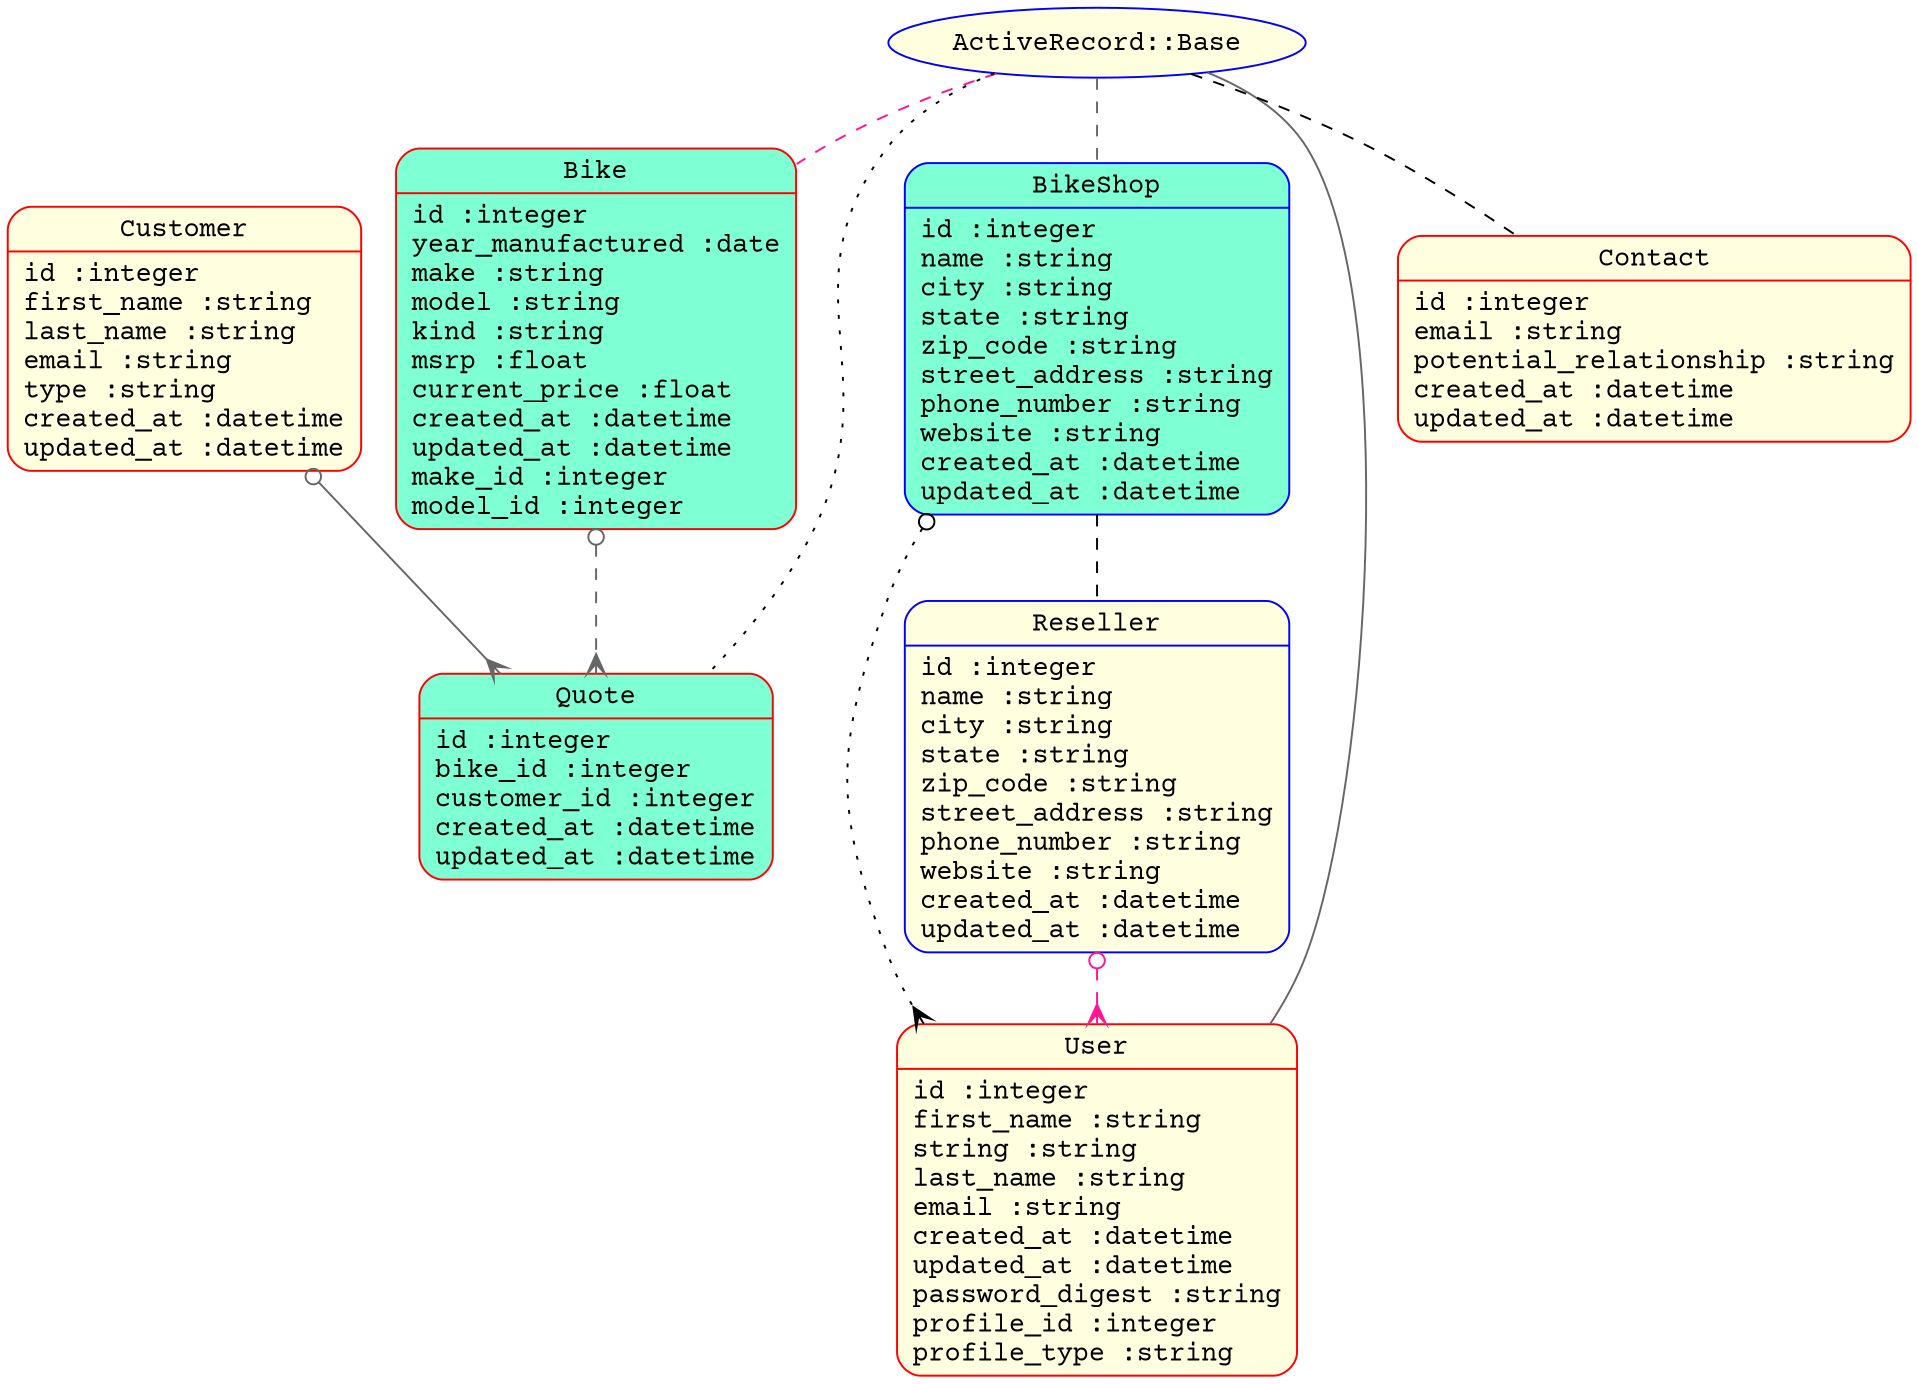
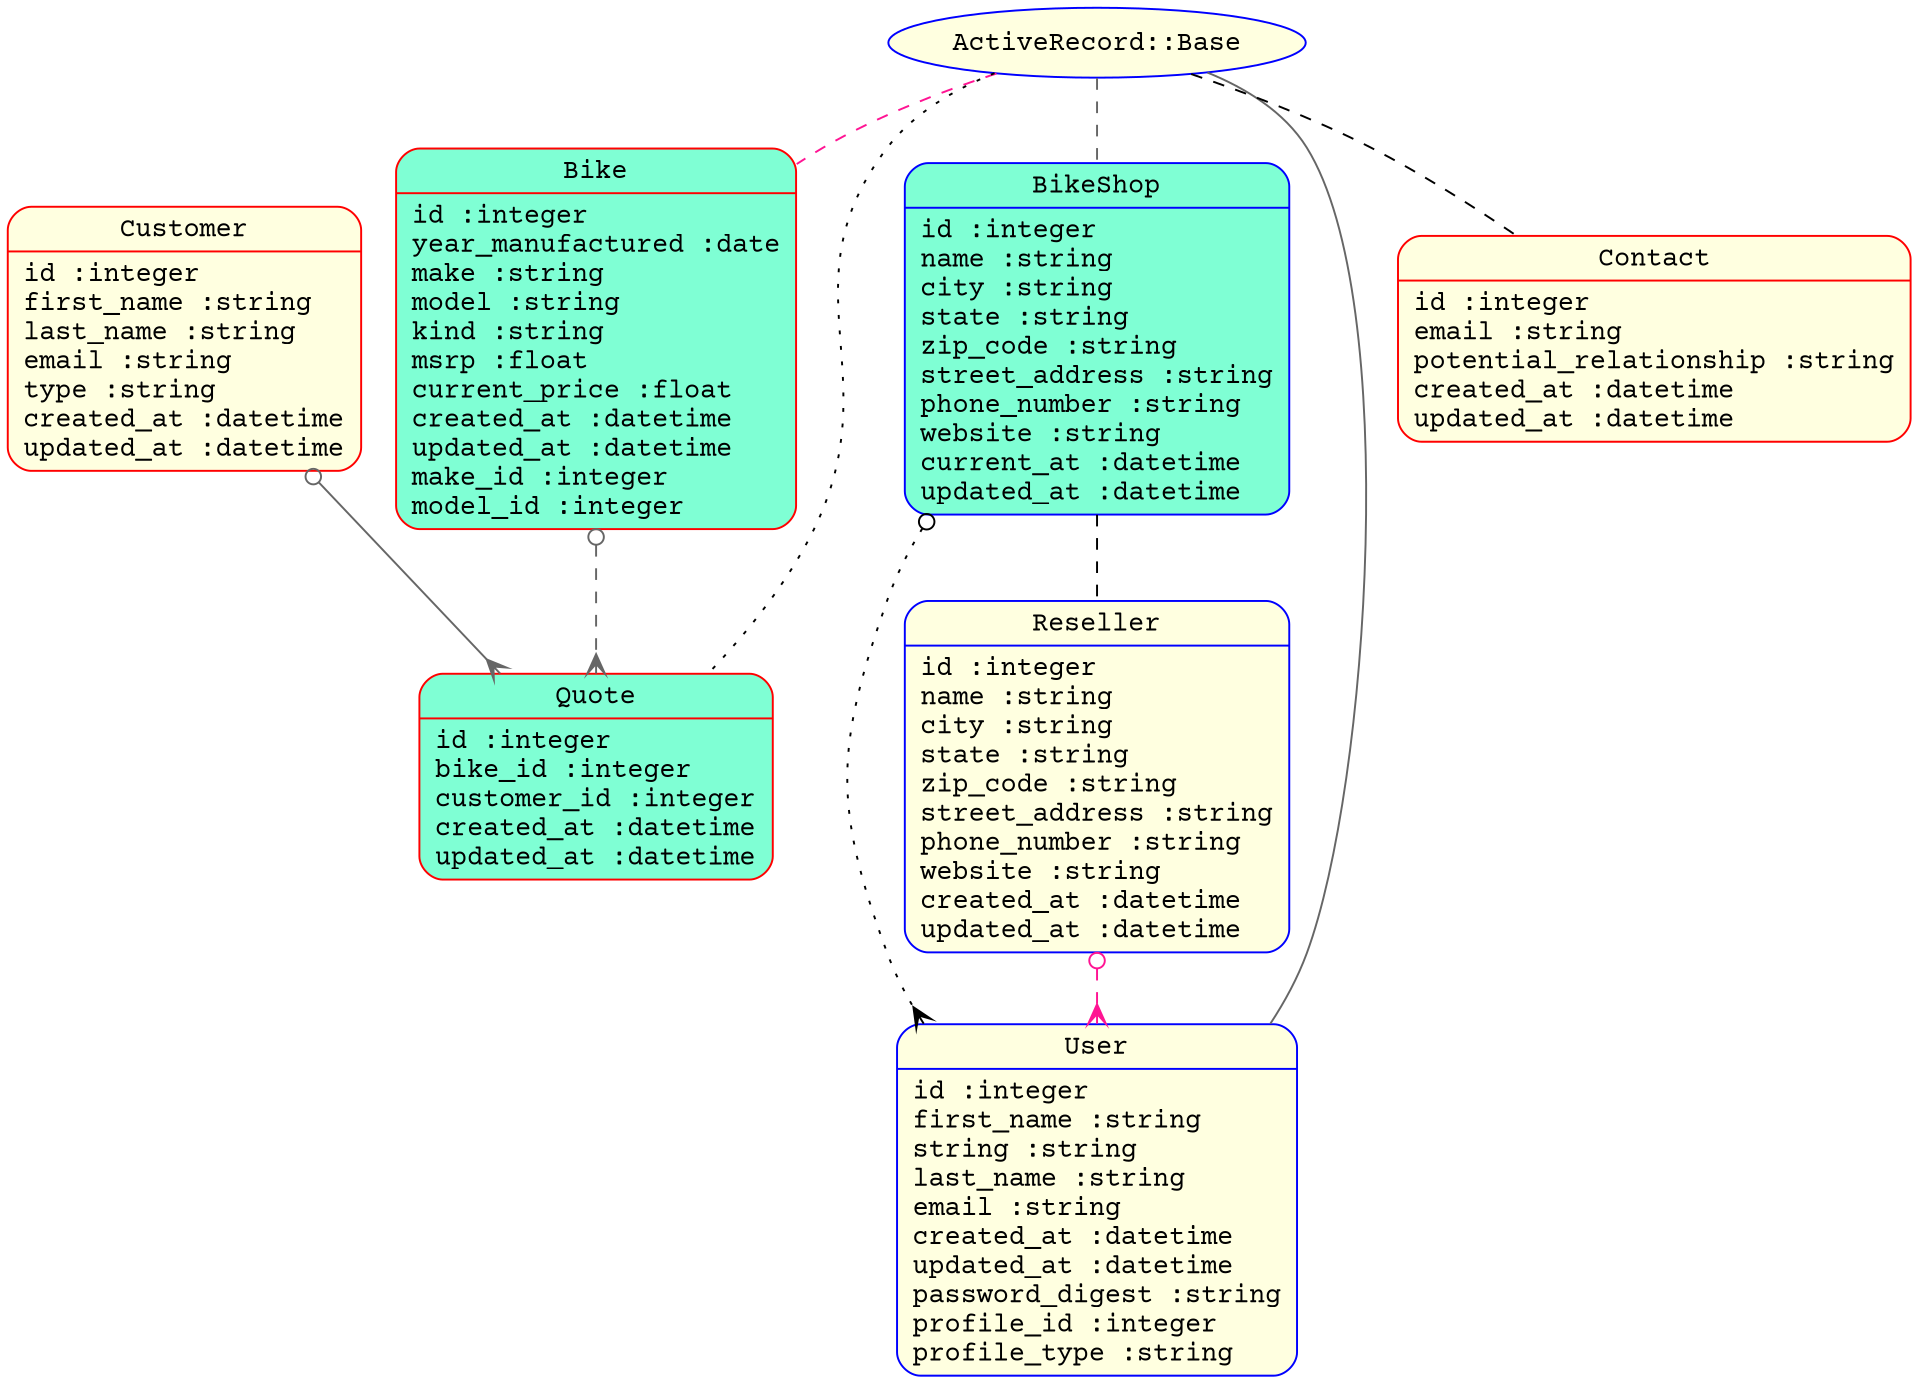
node "BikeShop": text "created_at :datetime" -> "current_at :datetime"
node "User": color red -> blue
